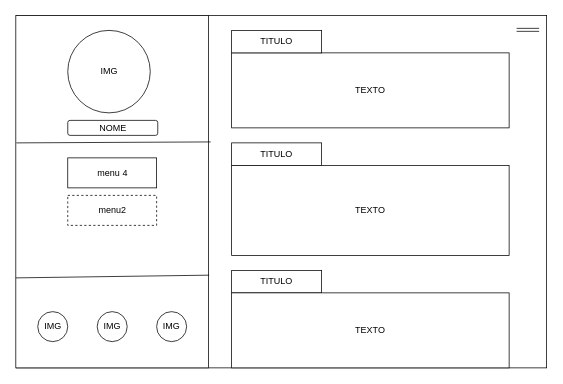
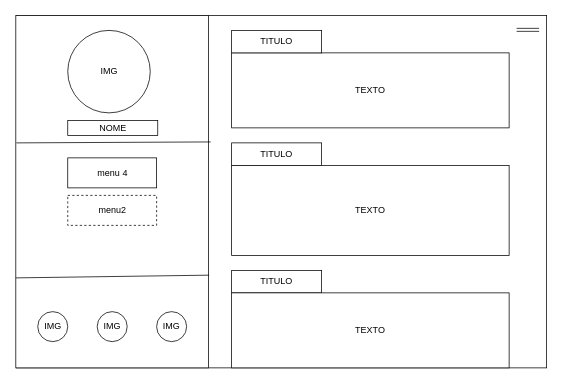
node "NOME": shape rounded rectangle -> rectangle
